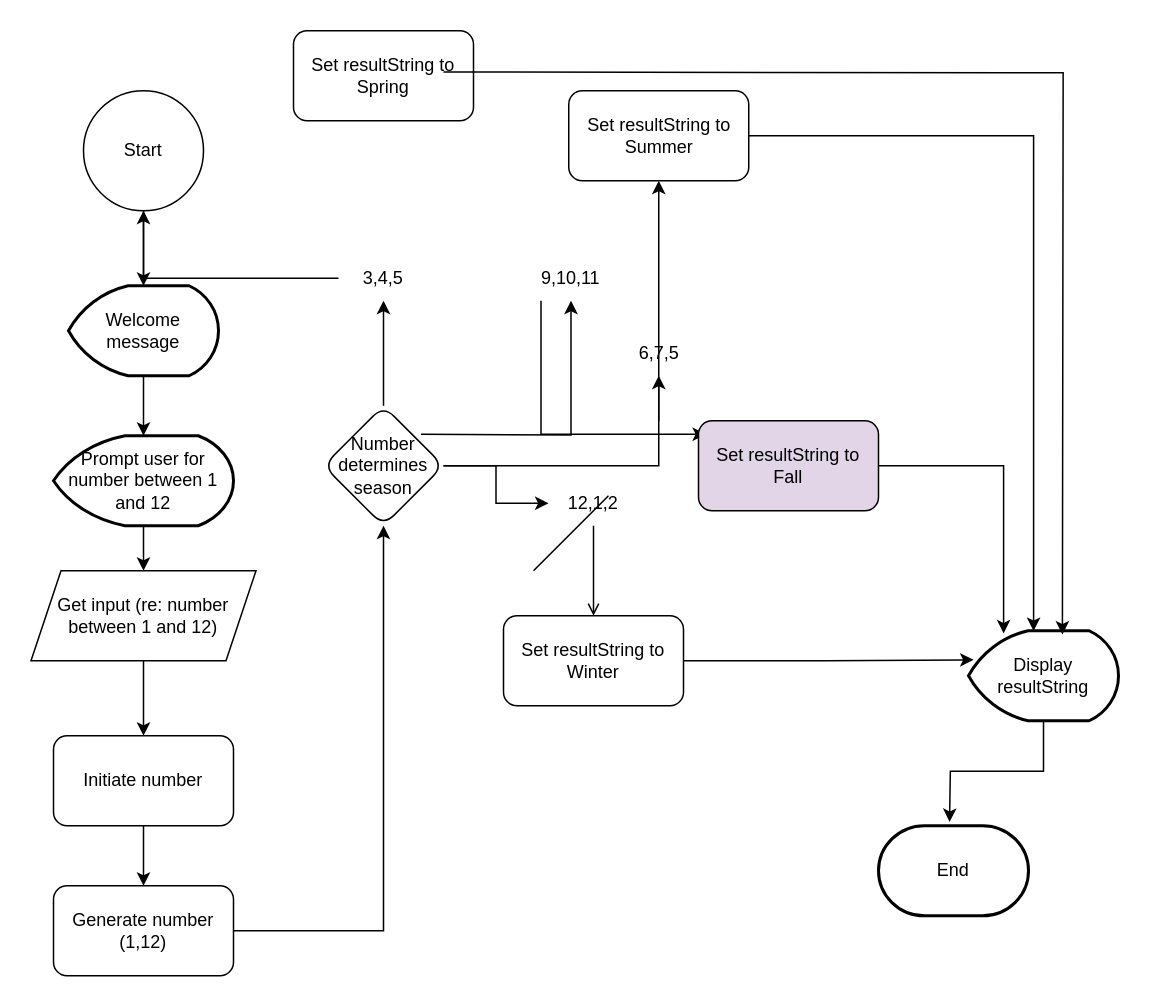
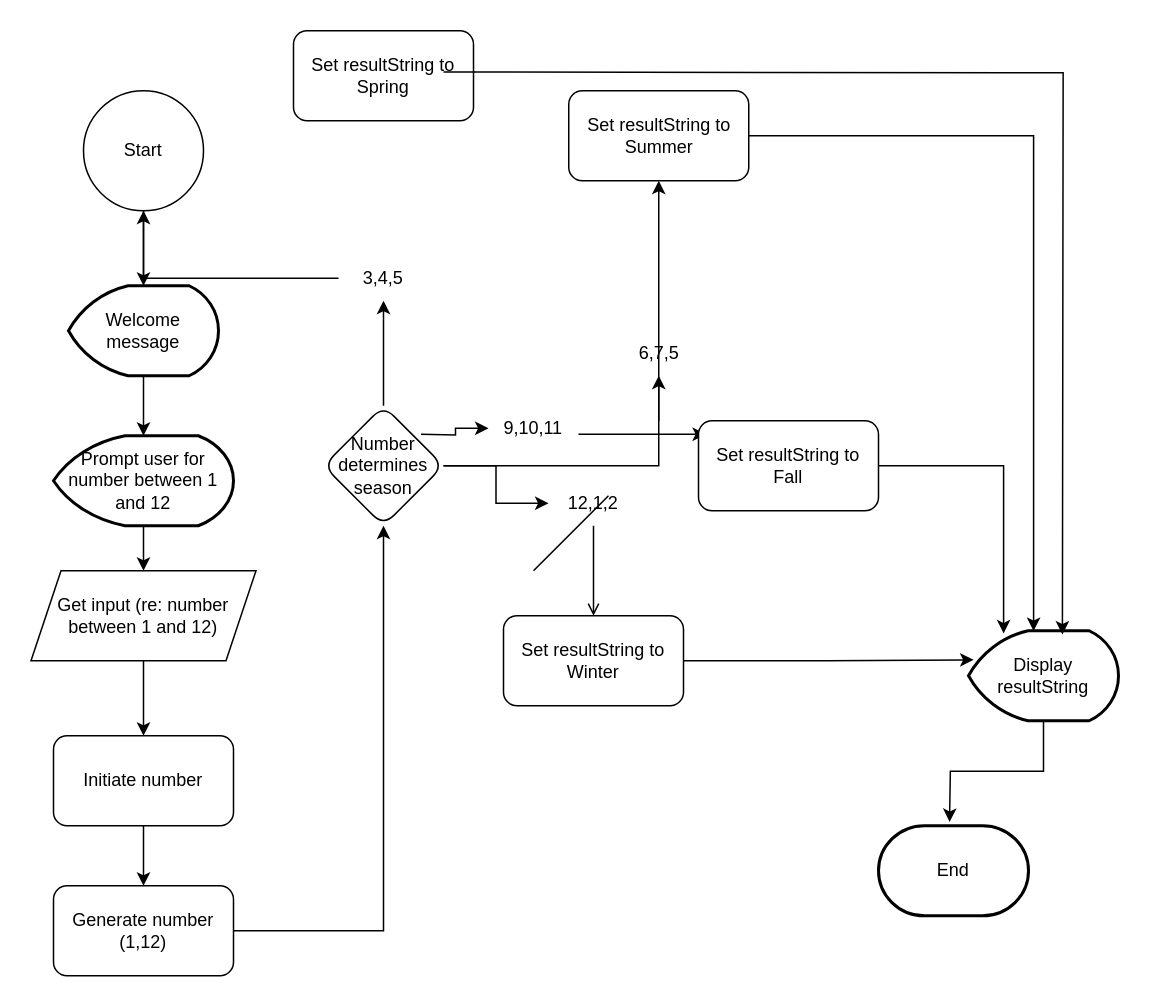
node "9,10,11": moved (571, 278) -> (533, 428)
node "Set resultString to Fall": fillcolor #e1d5e7 -> #ffffff
